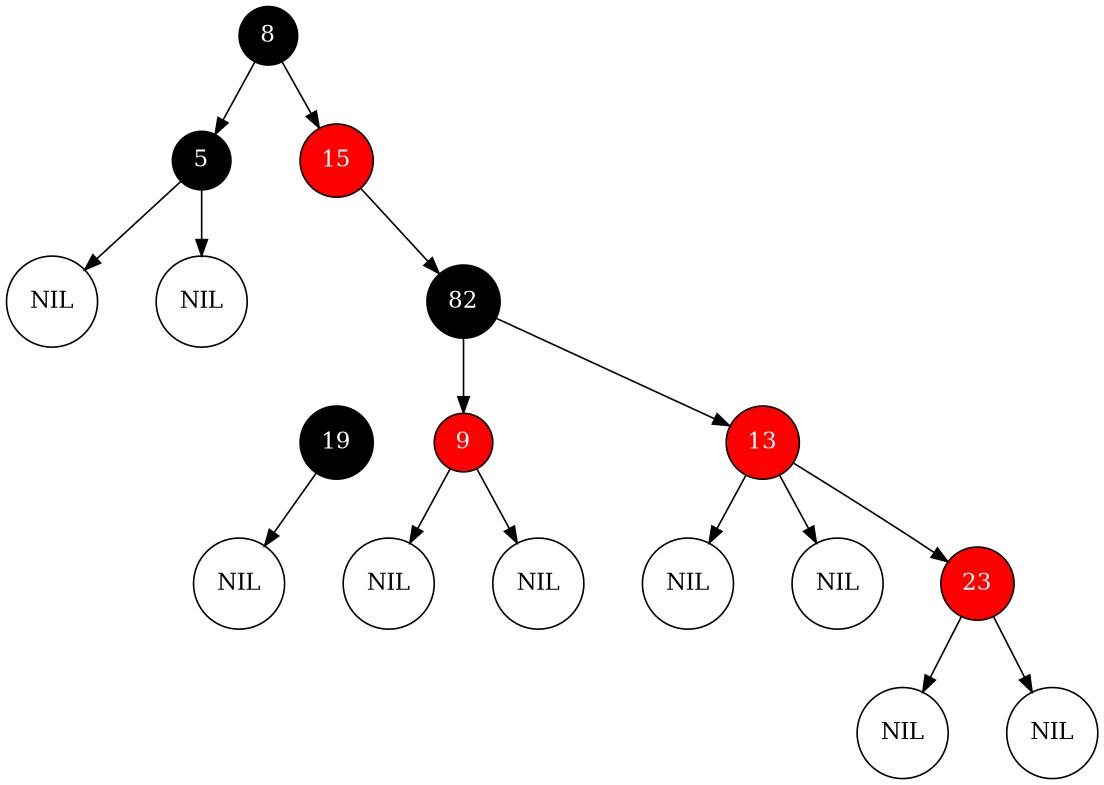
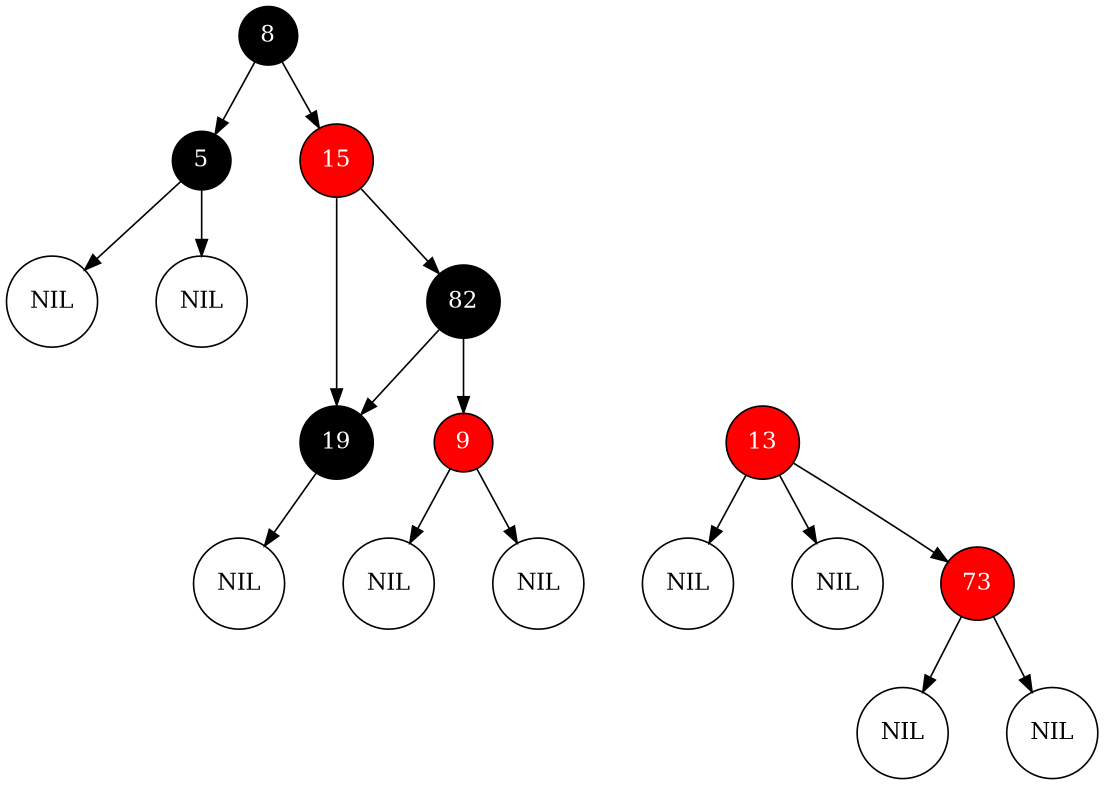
edge "15" -> "19": added
edge "82" -> "13": now "82" -> "19"
node "23": label "23" -> "73"
